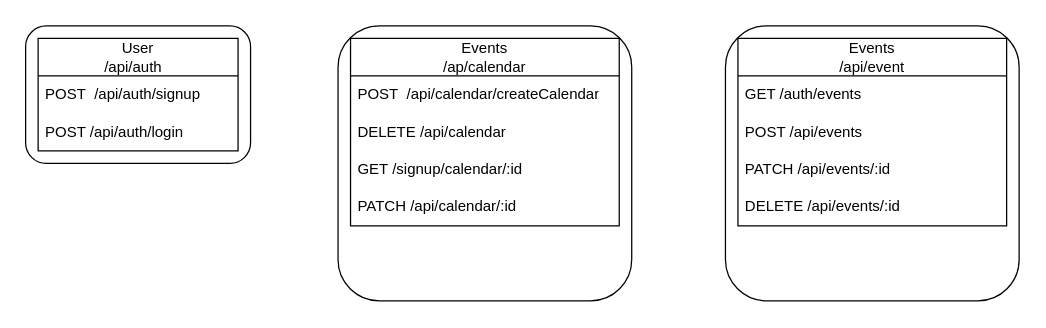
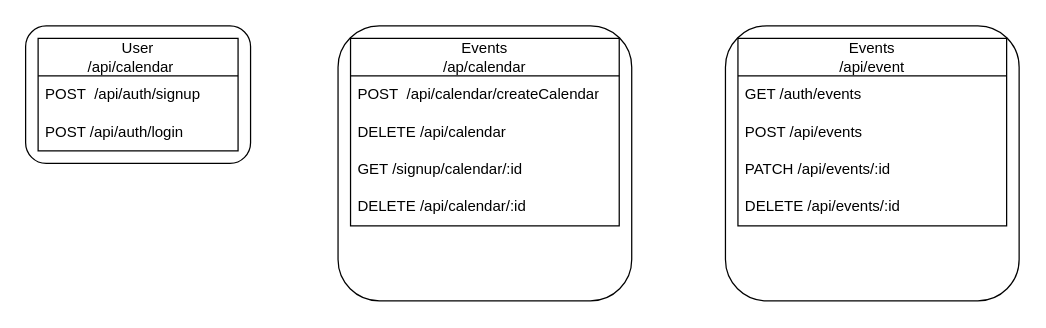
node "User /api/auth": label "User /api/auth" -> "User /api/calendar"
node "PATCH /api/calendar/:id": label "PATCH /api/calendar/:id" -> "DELETE /api/calendar/:id"
